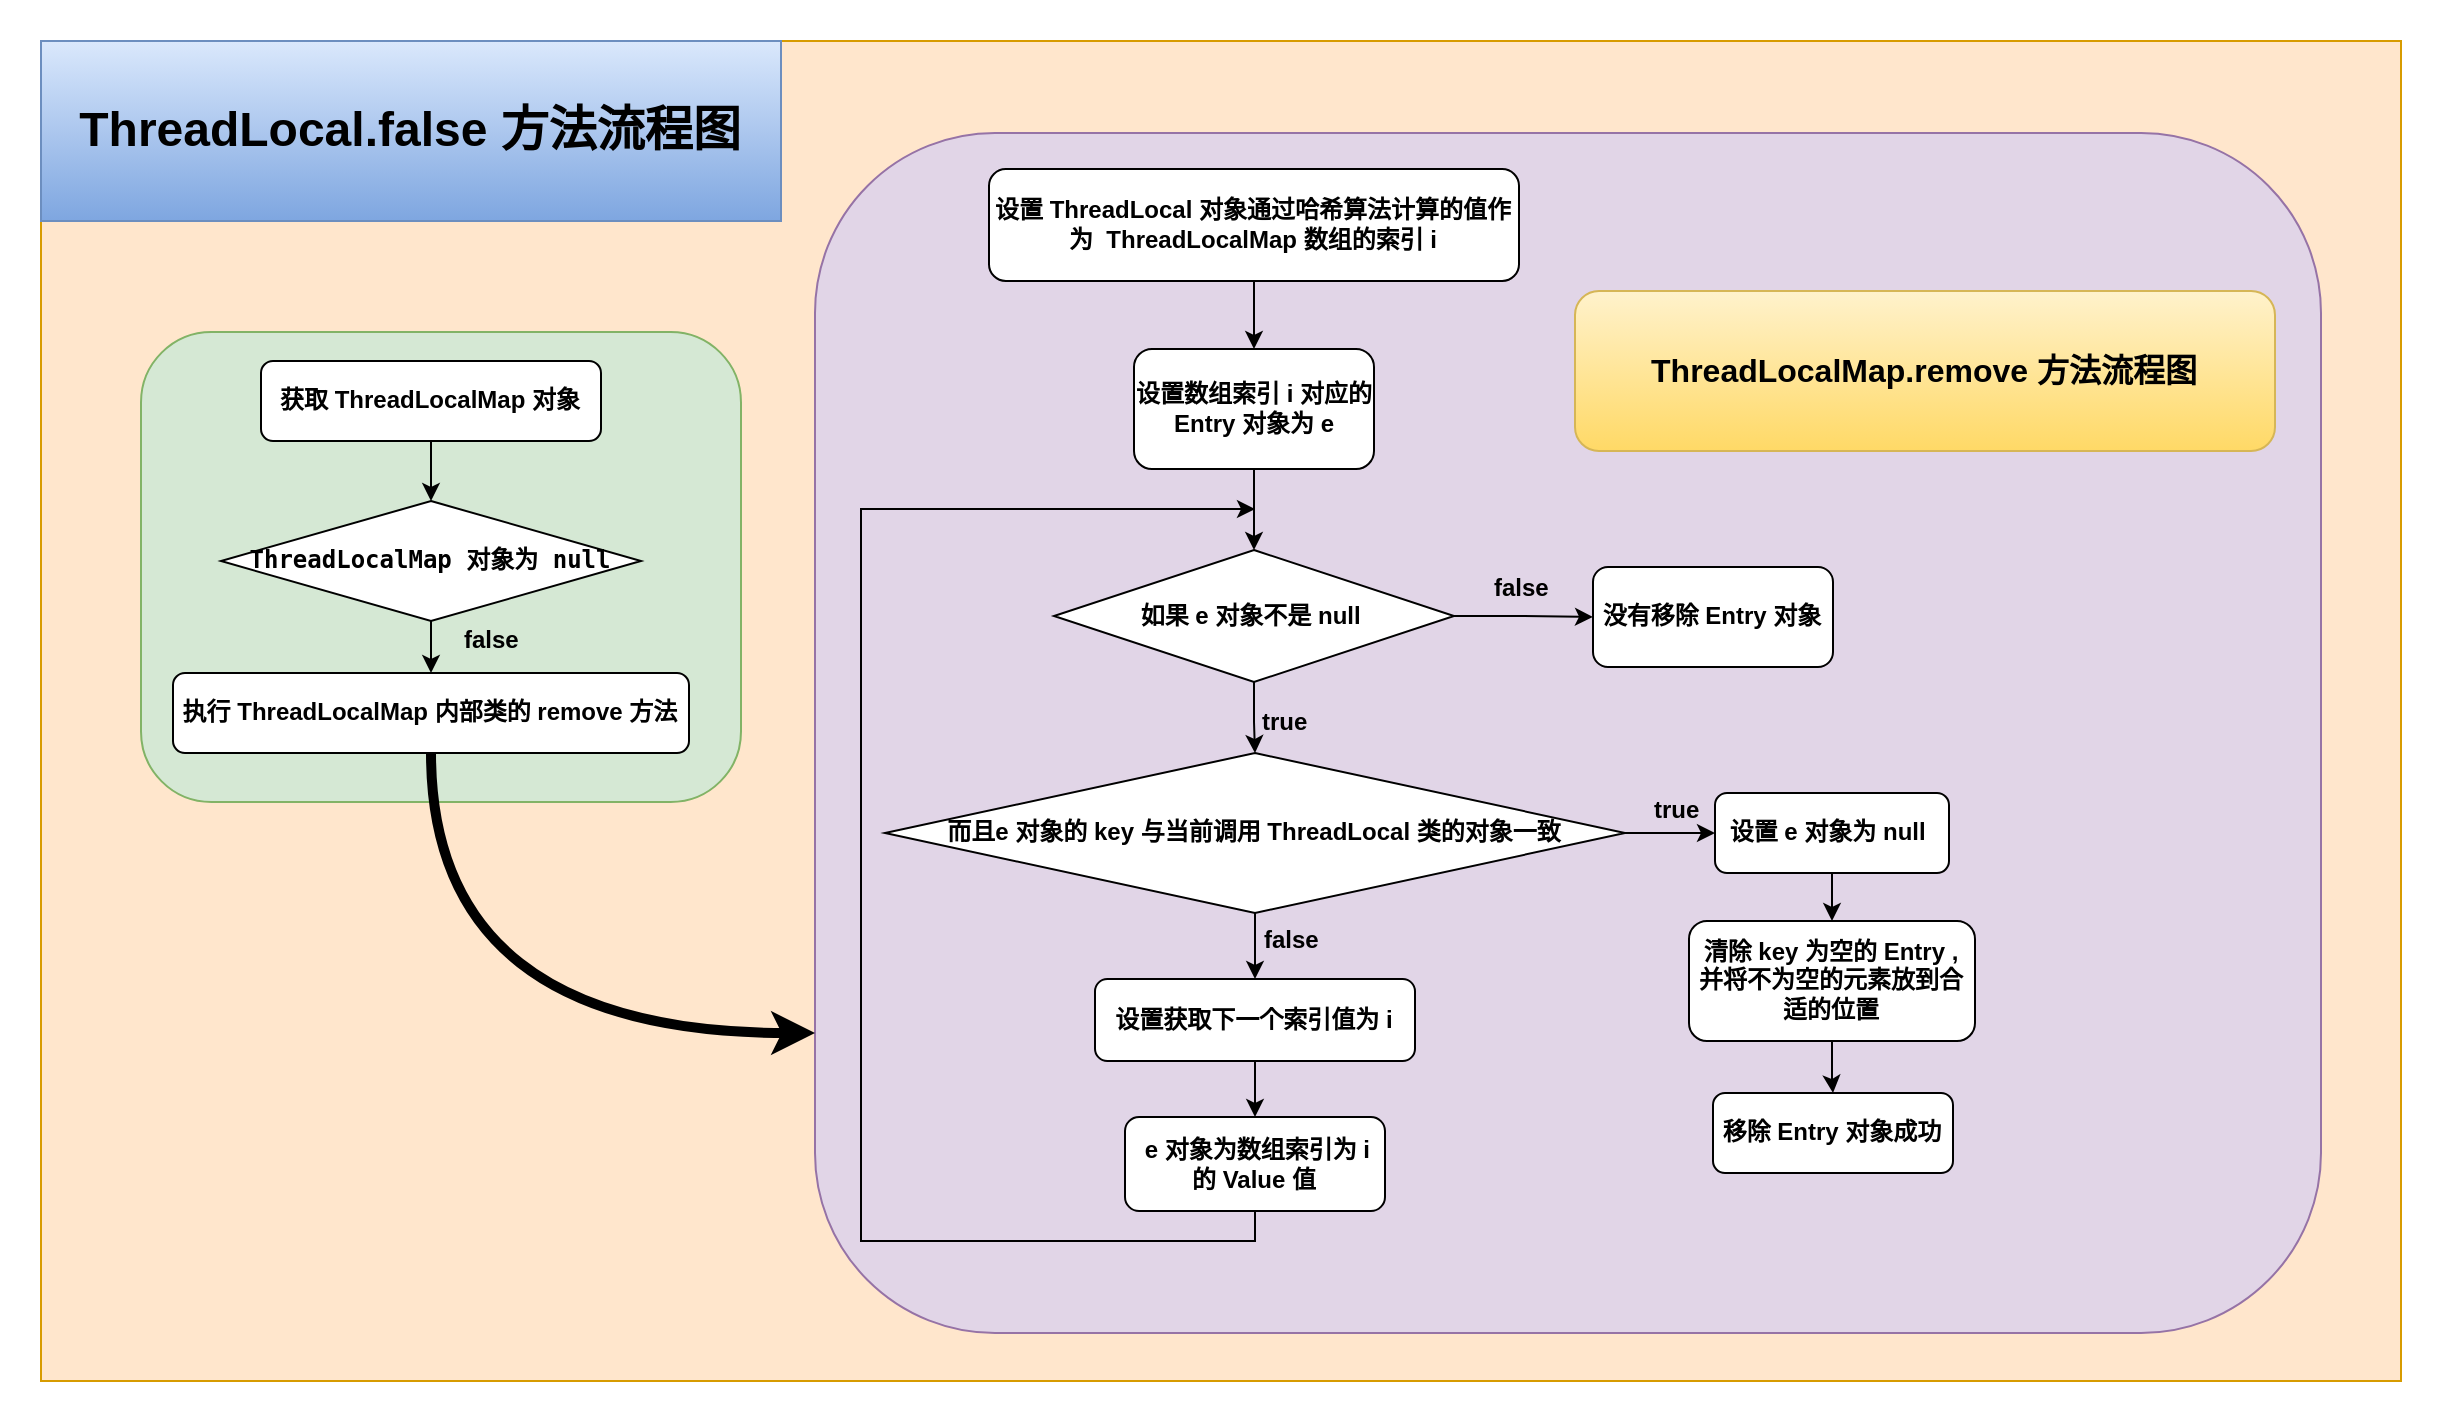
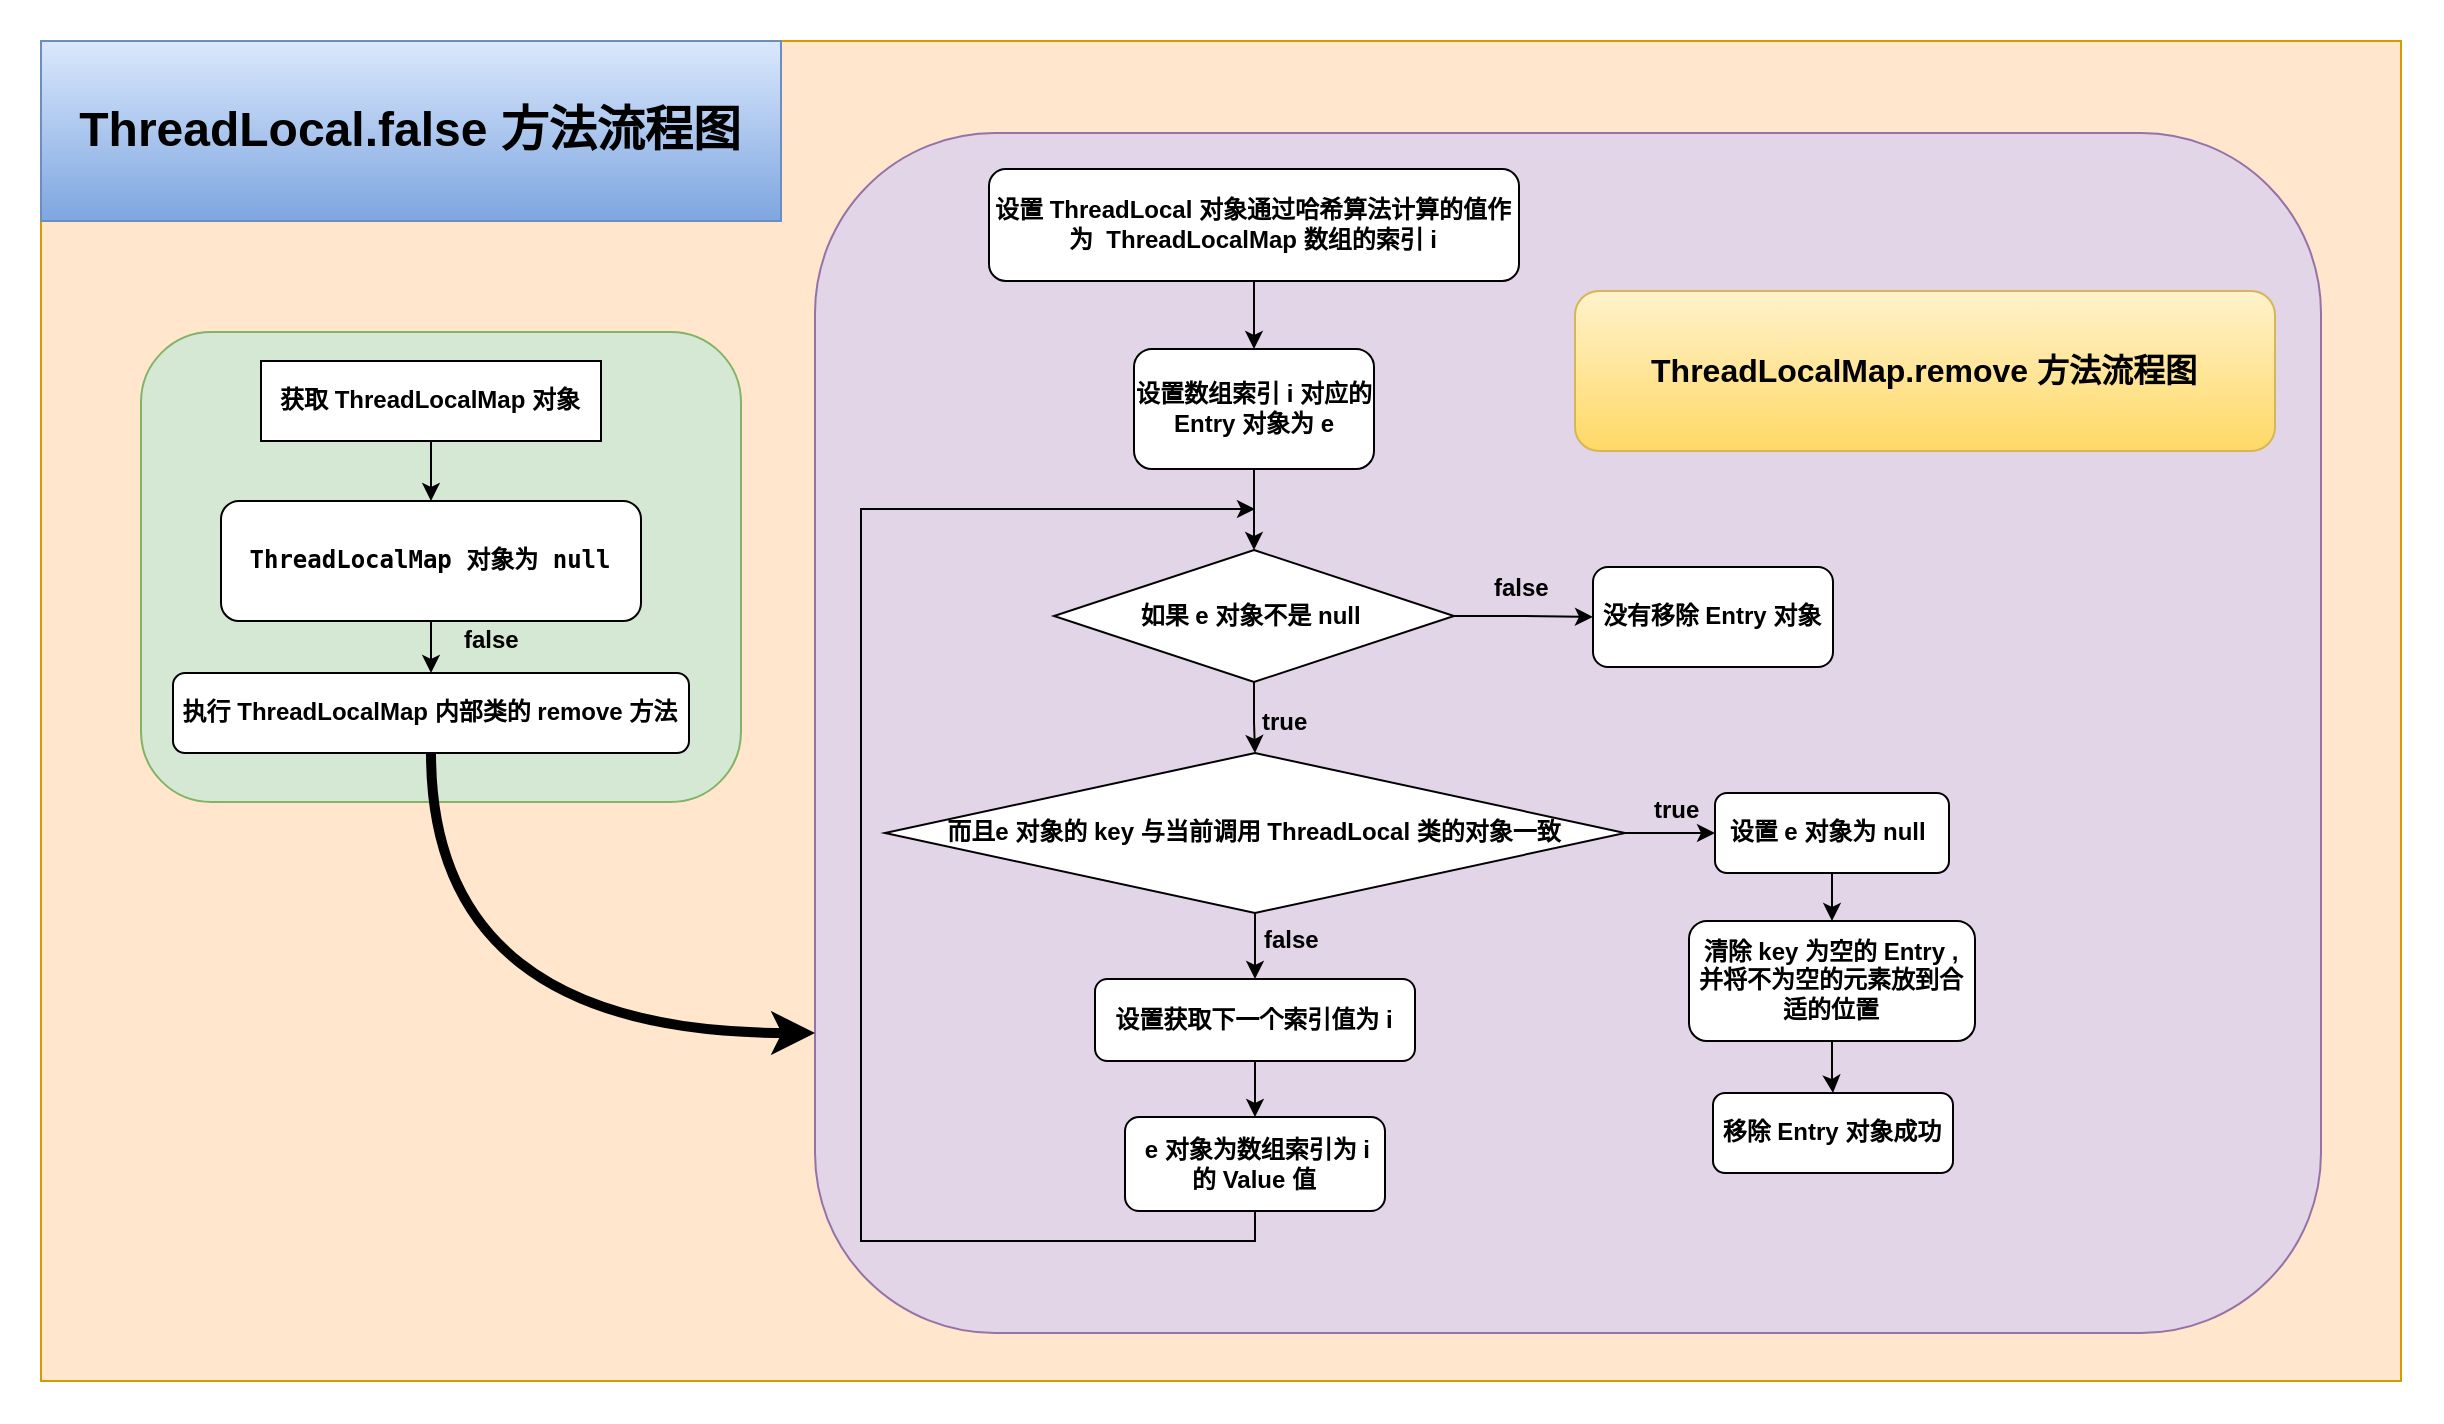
node "获取 ThreadLocalMap 对象": shape rounded rectangle -> rectangle
node "ThreadLocalMap 对象为 null": shape diamond -> rounded rectangle
